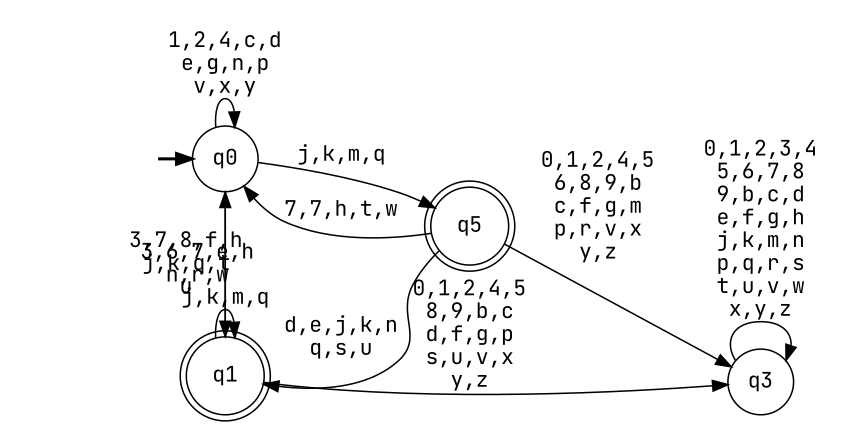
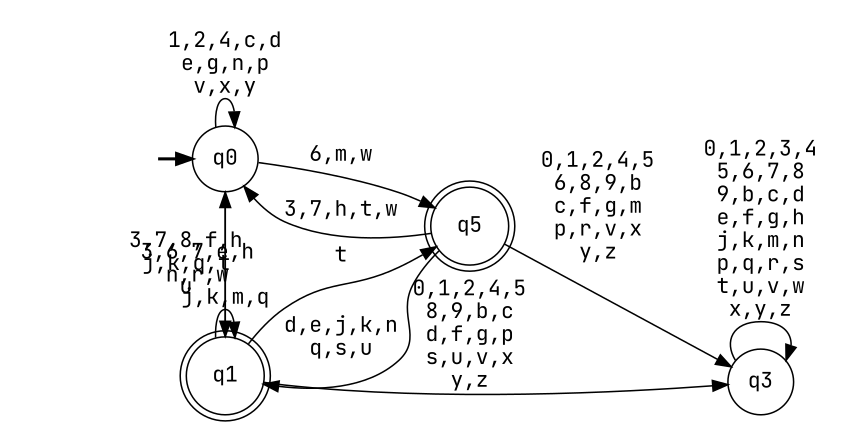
edge "q0" -> "q5": label "j,k,m,q" -> "6,m,w"
edge "q5" -> "q0": label "7,7,h,t,w" -> "3,7,h,t,w"
edge "q1" -> "q5": added, label "t"
